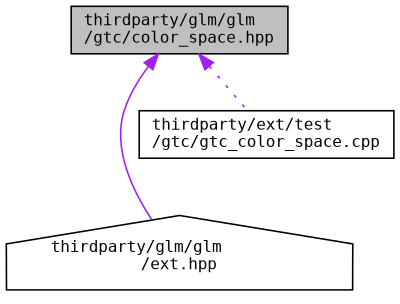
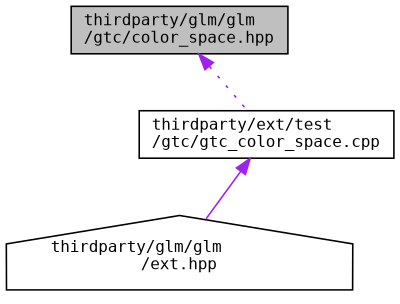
edge "thirdparty/glm/glm /ext.hpp" -> "thirdparty/glm/glm /gtc/color_space.hpp": now "thirdparty/glm/glm /ext.hpp" -> "thirdparty/ext/test /gtc/gtc_color_space.cpp"
